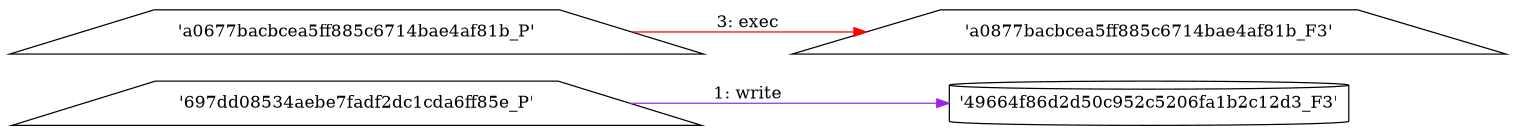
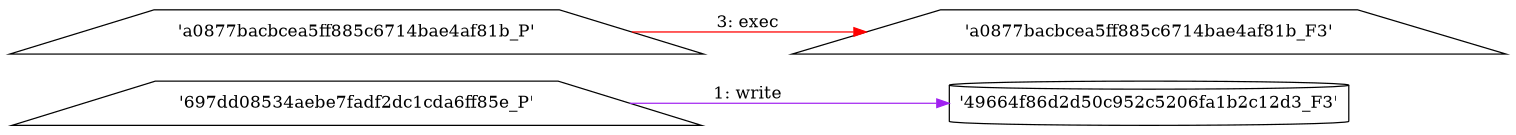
node "'a0677bacbcea5ff885c6714bae4af81b_P'": label "'a0677bacbcea5ff885c6714bae4af81b_P'" -> "'a0877bacbcea5ff885c6714bae4af81b_P'"
